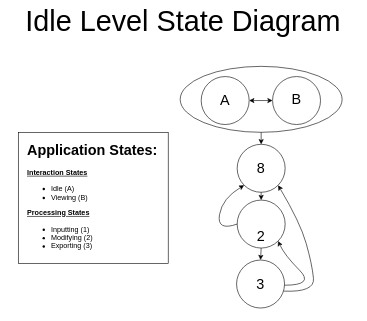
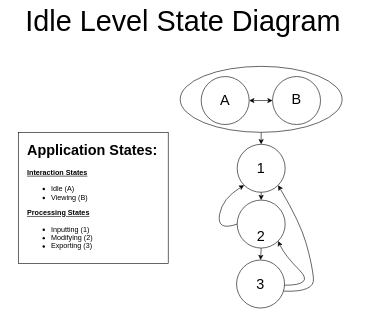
node "8": label "8" -> "1"
